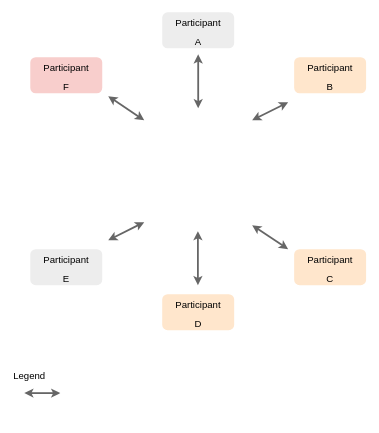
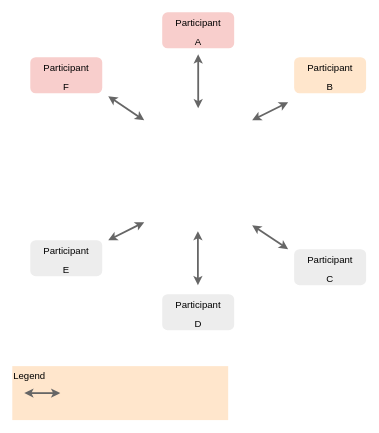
node "Participant A": fillcolor #ededed -> #f8cecc
node "Participant E": moved (66, 267) -> (66, 258)
node "Participant C": fillcolor #ffe6cc -> #ededed
node "Participant D": fillcolor #ffe6cc -> #ededed
node "Legend": fillcolor #ffffff -> #ffe6cc
